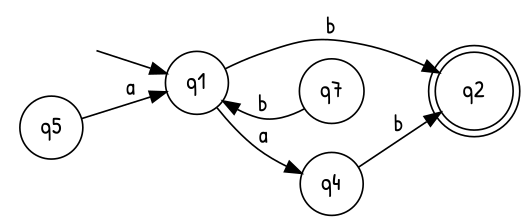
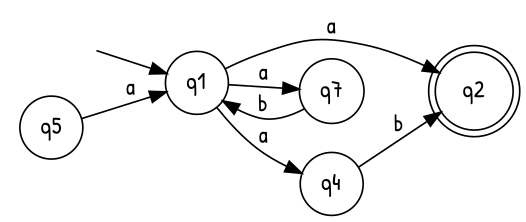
edge "q1" -> "q2": label "b" -> "a"
edge "q1" -> "q7": added, label "a"
